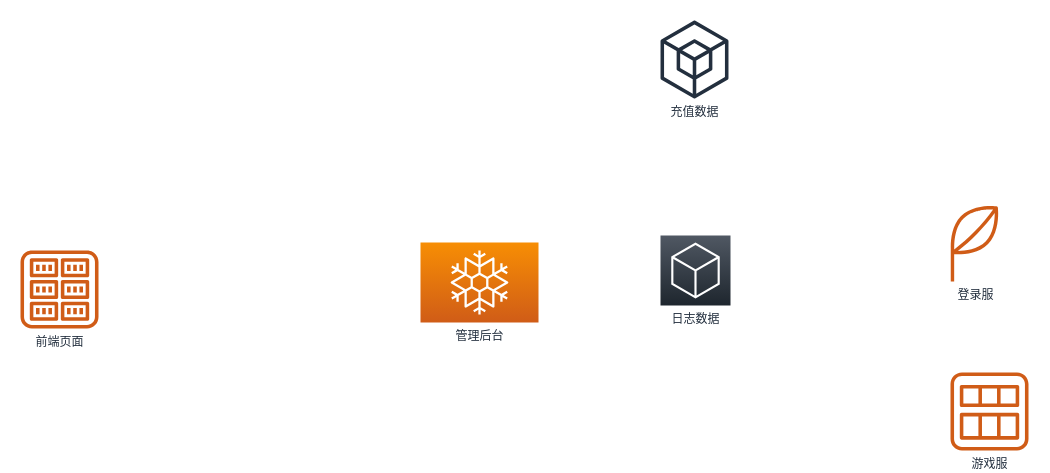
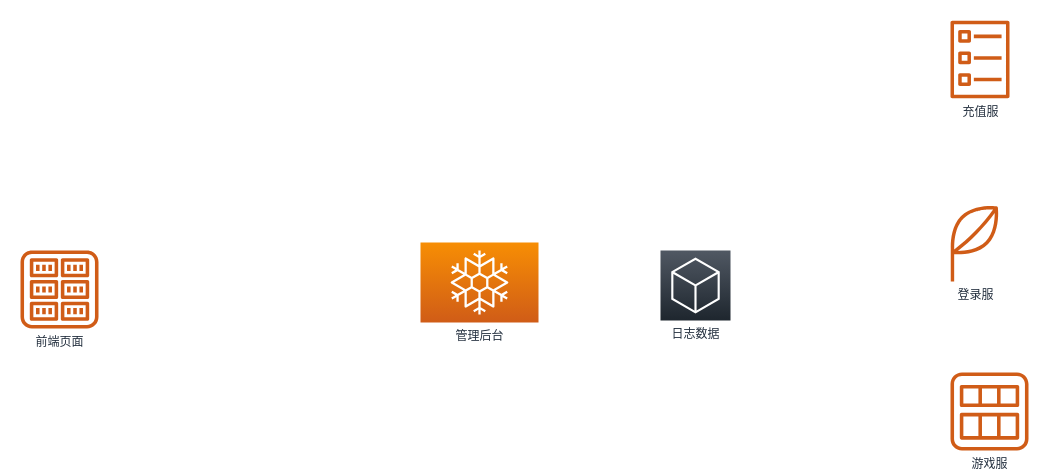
node "充值数据": removed
node "充值服": added
node "日志数据": moved (696, 271) -> (696, 286)
